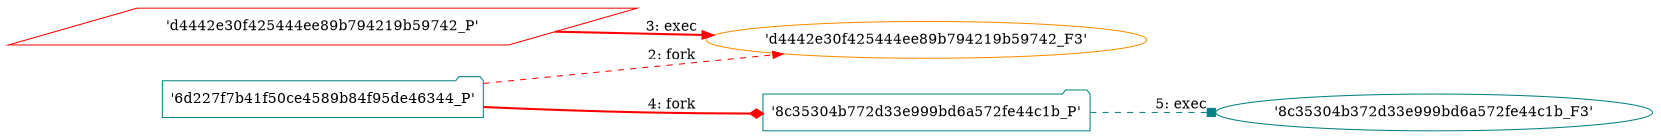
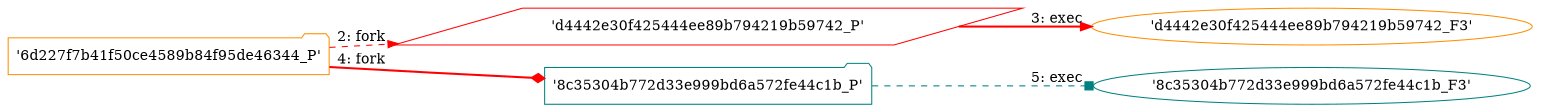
edge "'6d227f7b41f50ce4589b84f95de46344_P'" -> "'d4442e30f425444ee89b794219b59742_F3'": now "'6d227f7b41f50ce4589b84f95de46344_P'" -> "'d4442e30f425444ee89b794219b59742_P'"
node "'6d227f7b41f50ce4589b84f95de46344_P'": color teal -> darkorange
node "'8c35304b372d33e999bd6a572fe44c1b_F3'": label "'8c35304b372d33e999bd6a572fe44c1b_F3'" -> "'8c35304b772d33e999bd6a572fe44c1b_F3'"
